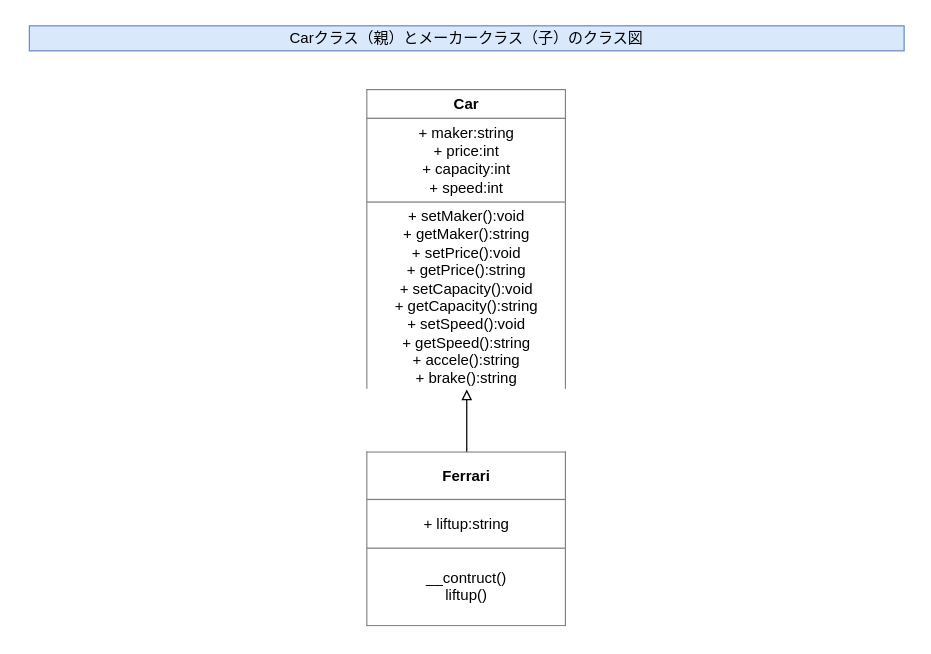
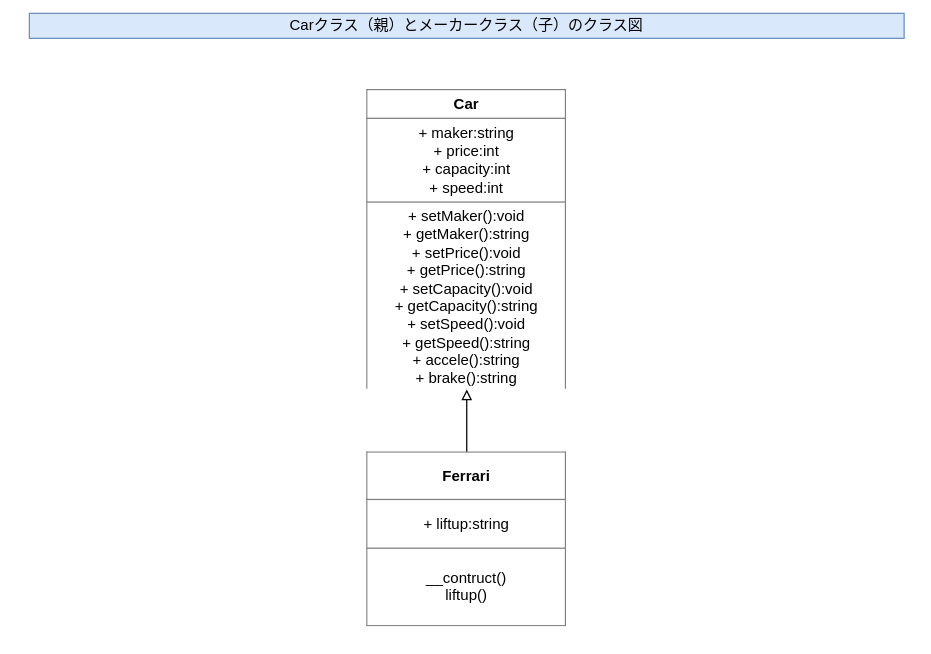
node "Carクラス（親）とメーカークラス（子）のクラス図": moved (467, 38) -> (467, 26)
